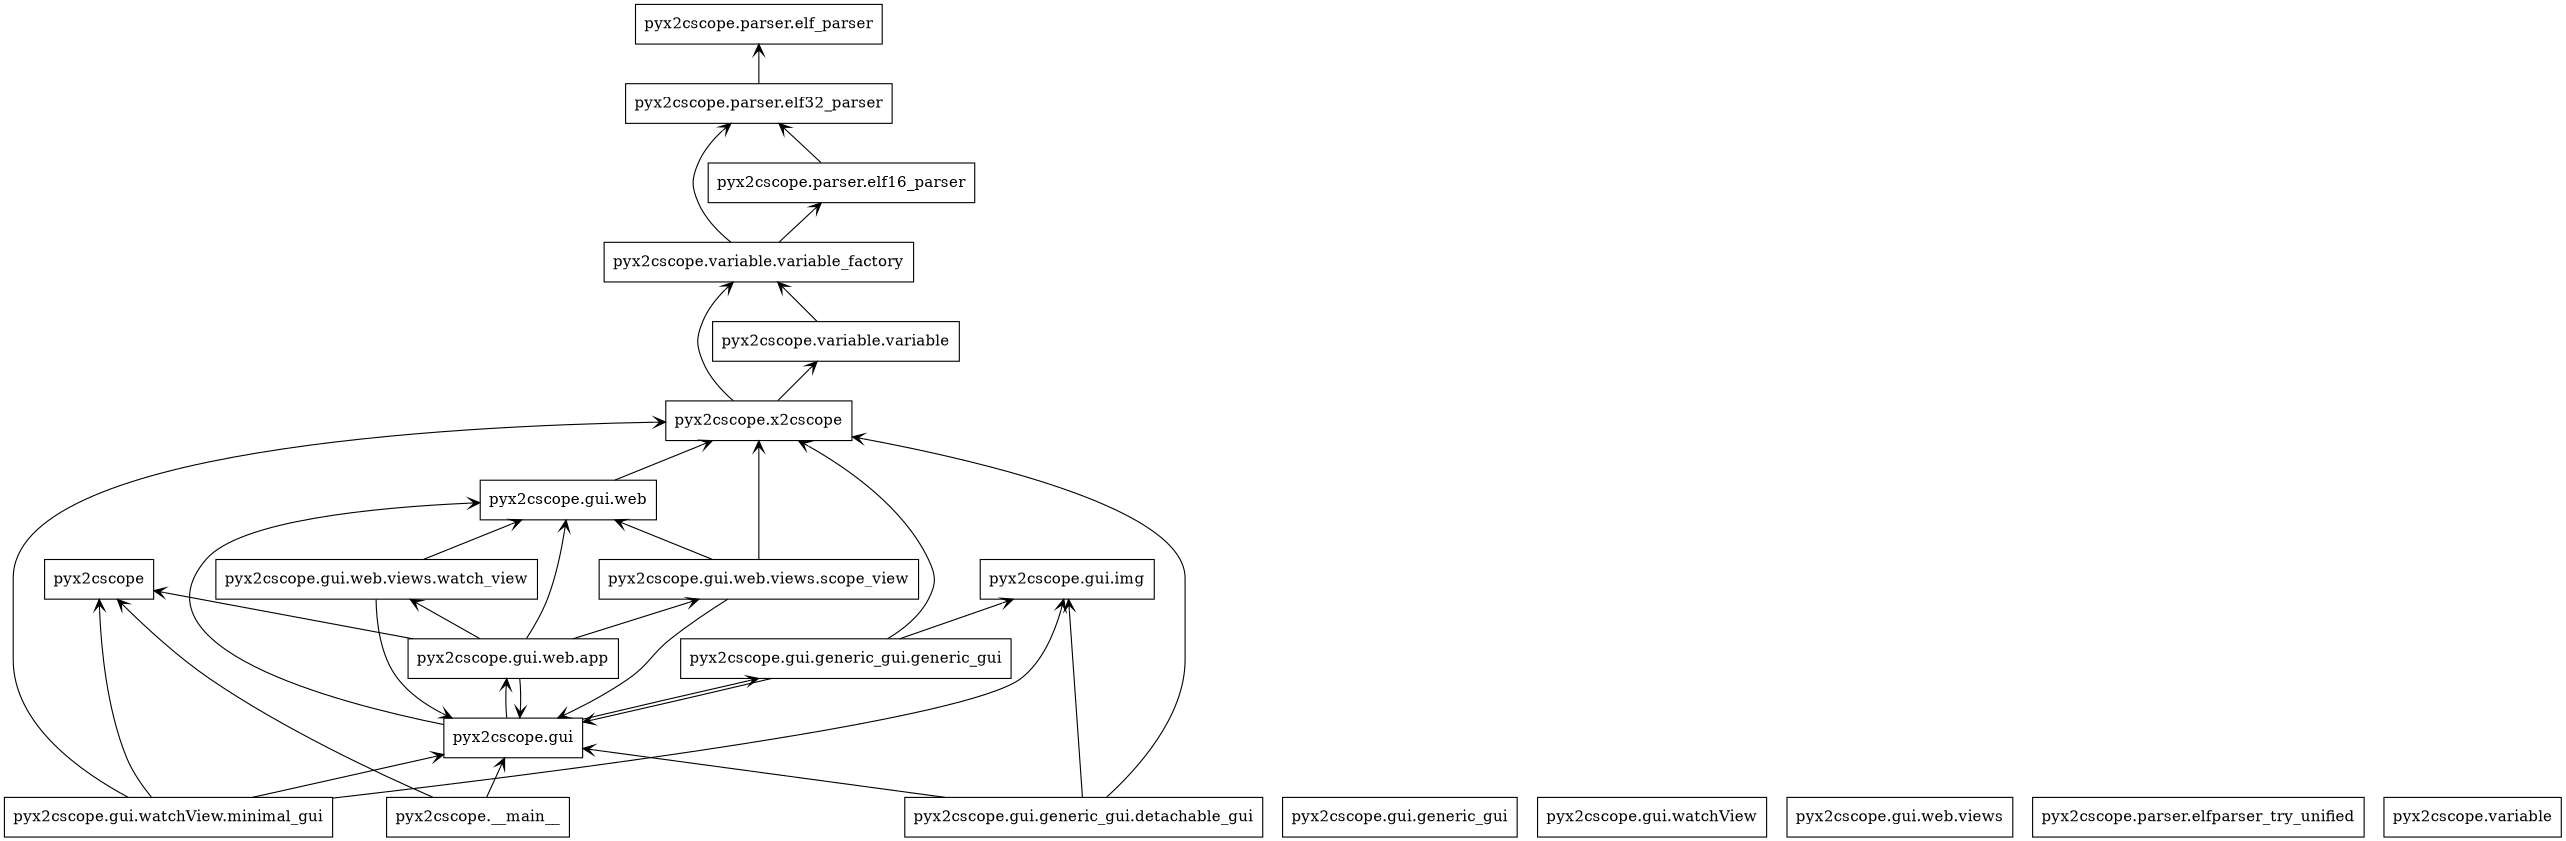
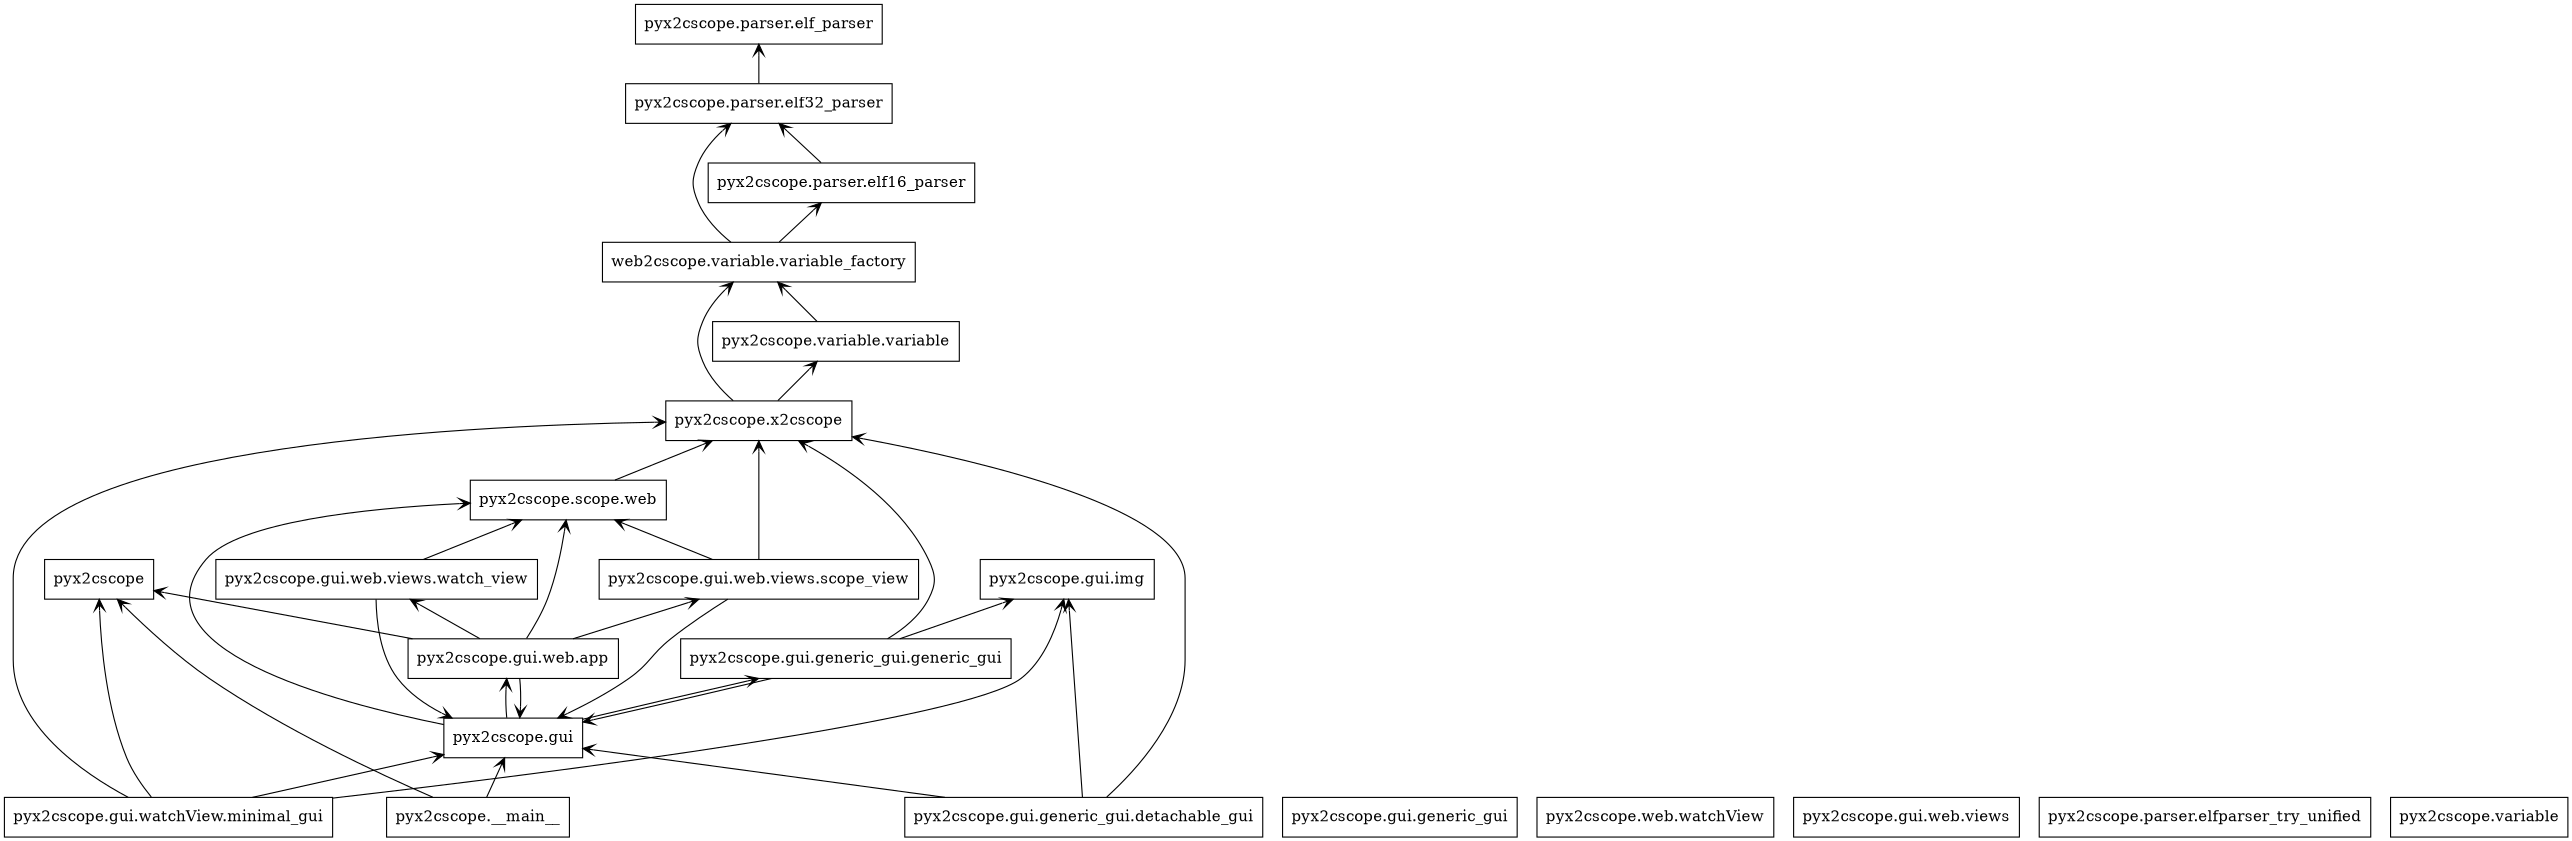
node "pyx2cscope.variable.variable_factory": label "pyx2cscope.variable.variable_factory" -> "web2cscope.variable.variable_factory"
node "pyx2cscope.gui.web": label "pyx2cscope.gui.web" -> "pyx2cscope.scope.web"
node "pyx2cscope.gui.watchView": label "pyx2cscope.gui.watchView" -> "pyx2cscope.web.watchView"
